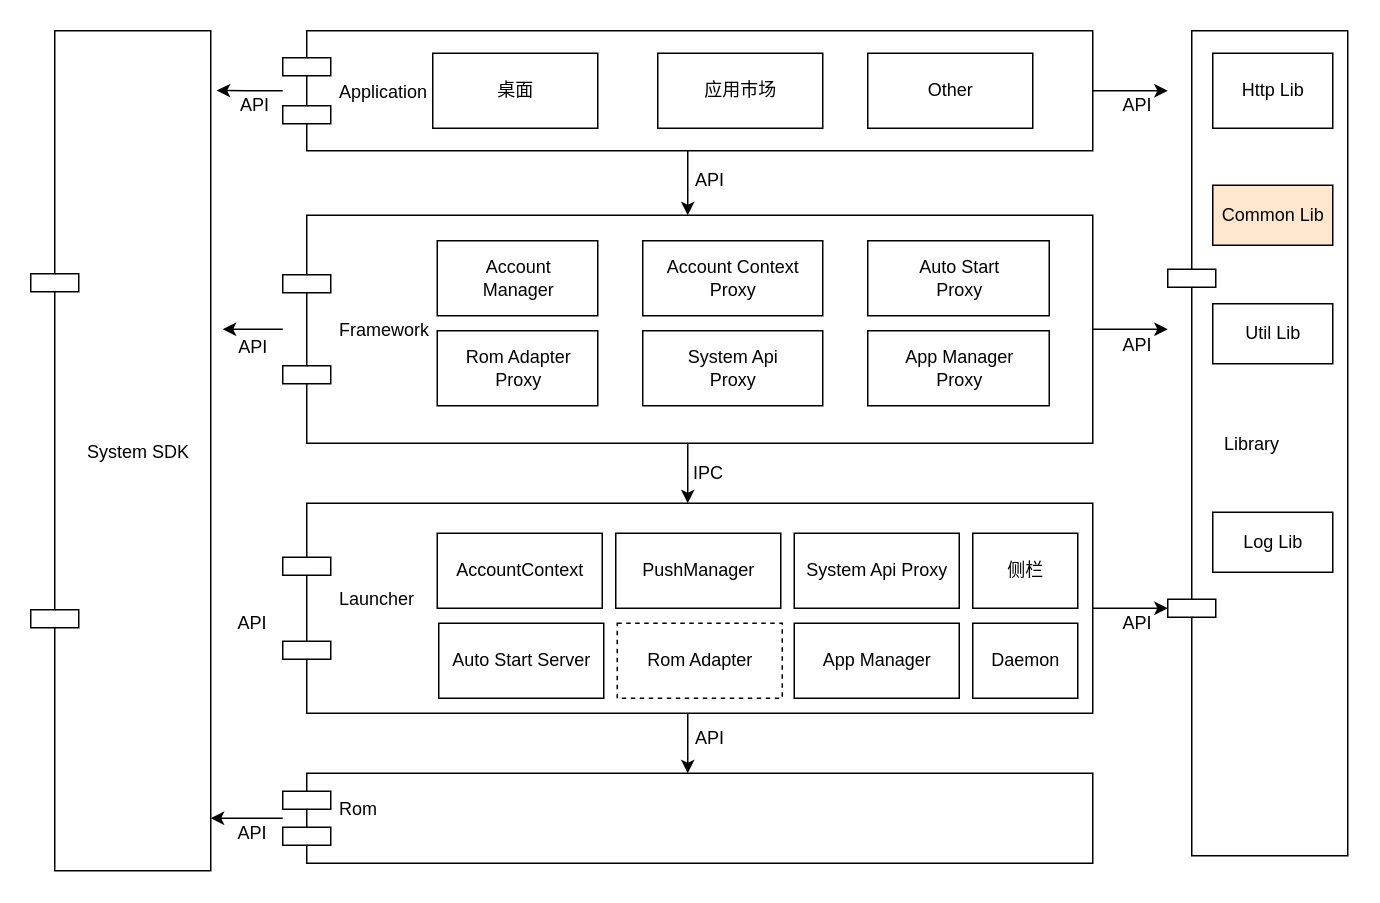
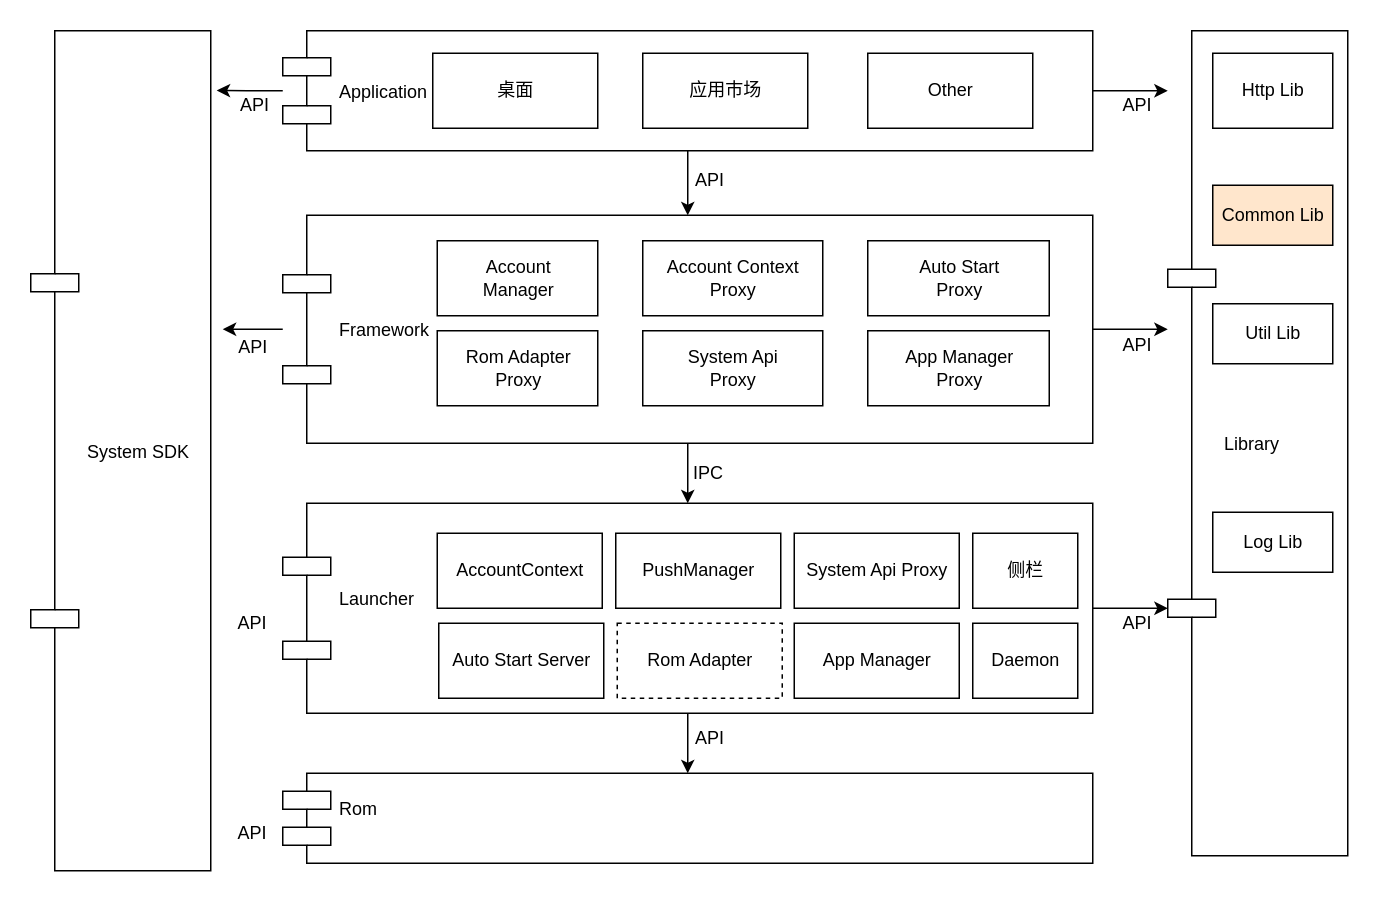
node "应用市场": moved (740, 91) -> (725, 91)
edge "Rom" -> "System SDK": removed
